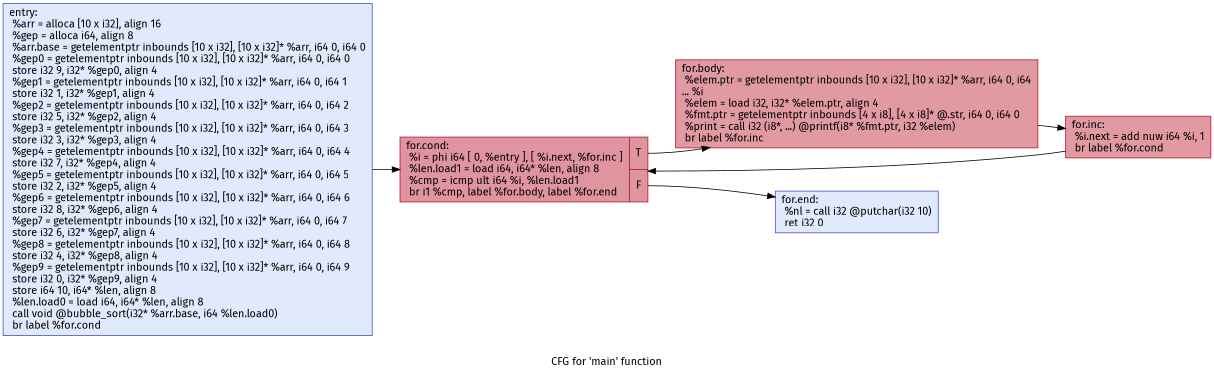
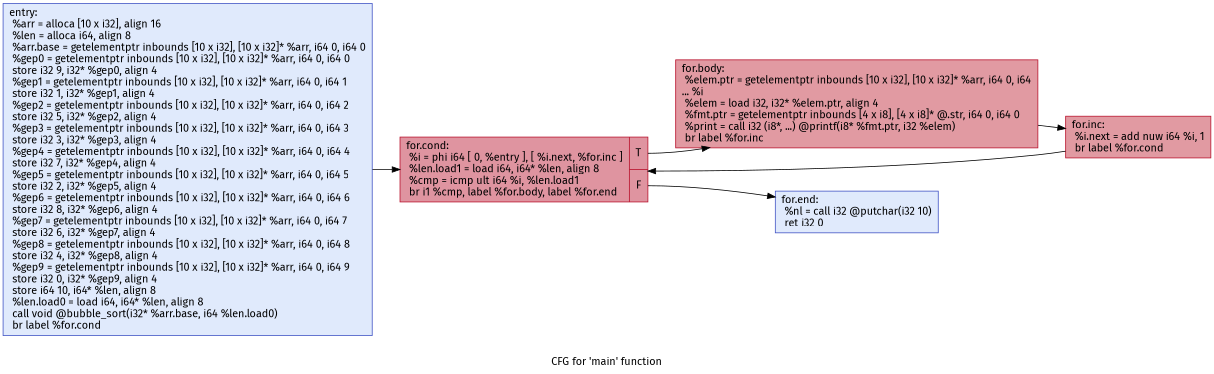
node "entry:": text "%gep = alloca i64, align 8" -> "%len = alloca i64, align 8"
